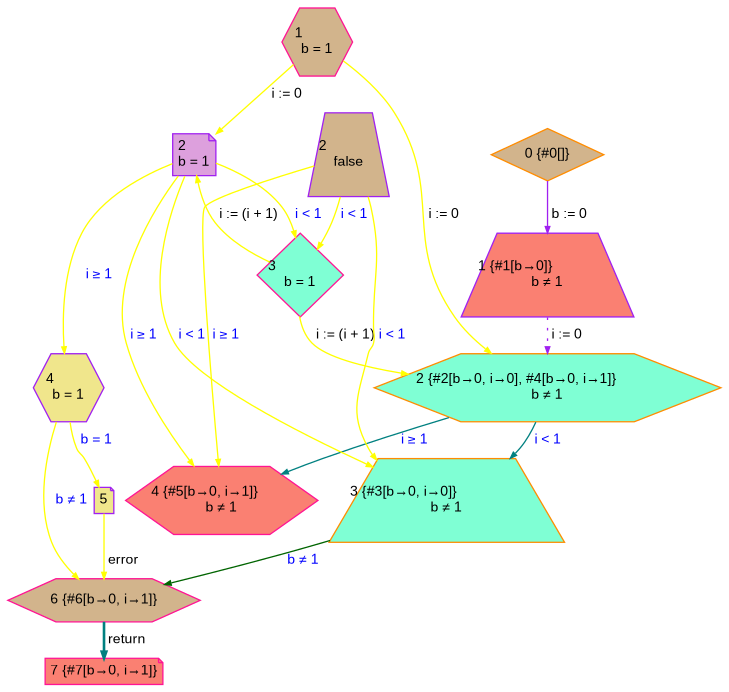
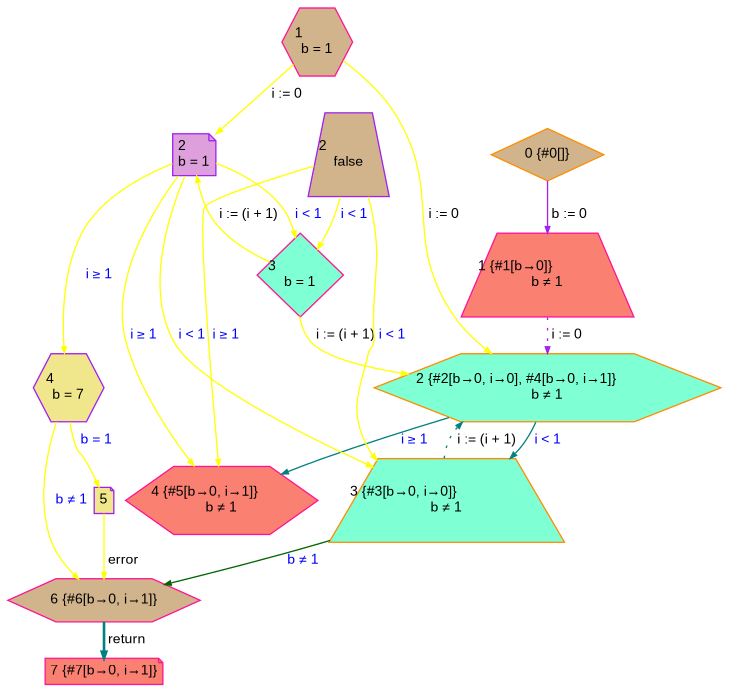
node "1 {#1[b→0]} b ≠ 1": color purple -> deeppink
node "4 b = 1": label "4 b = 1" -> "4 b = 7"
edge "3 {#3[b→0, i→0]} b ≠ 1" -> "2 {#2[b→0, i→0], #4[b→0, i→1]} b ≠ 1": added, label "i := (i + 1)"
